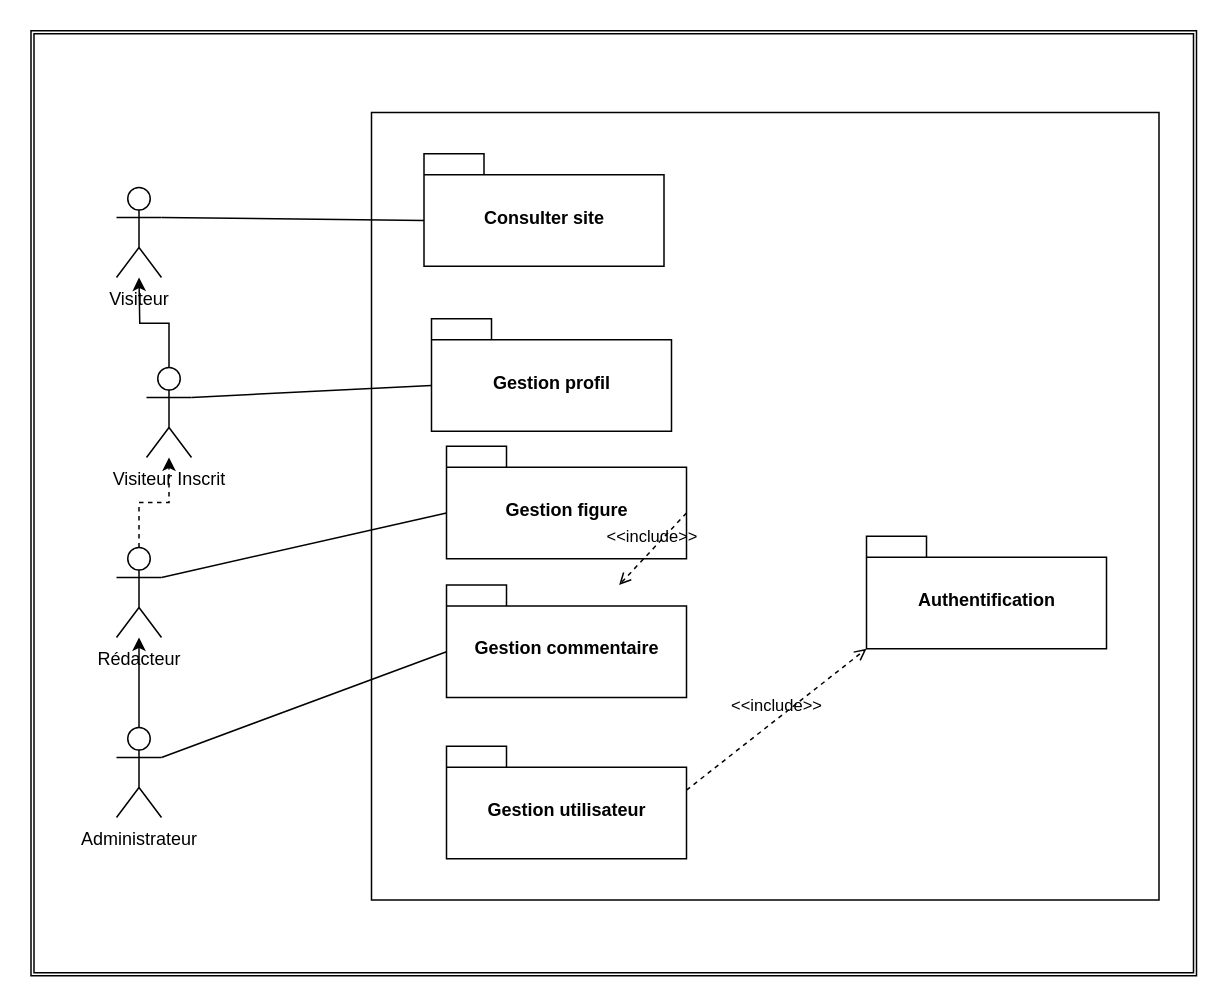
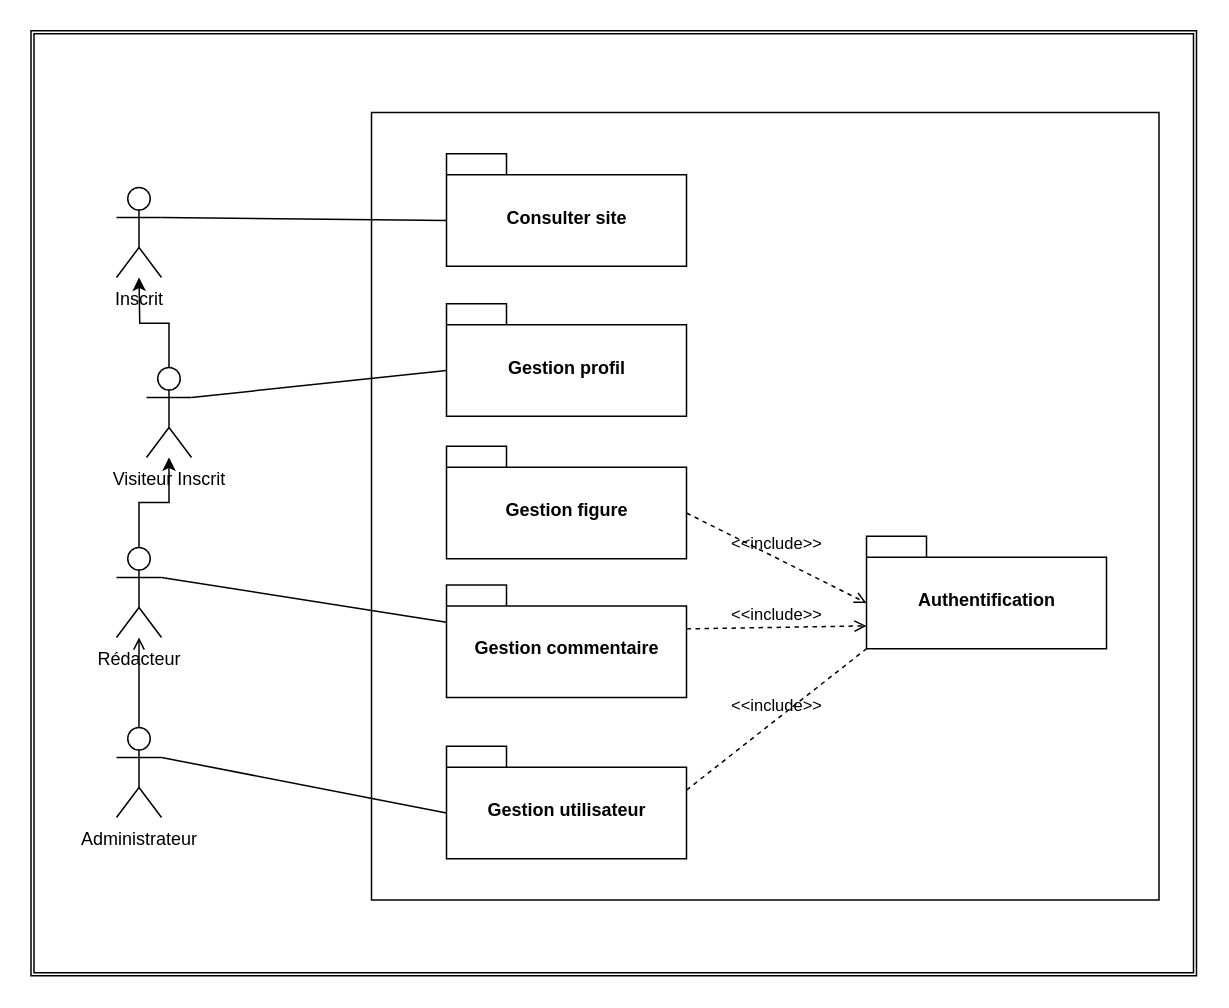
node "Consulter site": moved (544, 210) -> (566, 210)
node "Visiteur": label "Visiteur" -> "Inscrit"
node "Gestion profil": moved (551, 375) -> (566, 360)
edge "Rédacteur" -> "Visiteur Inscrit": style dashed -> solid
edge "Gestion figure" -- "Rédacteur": now "Gestion commentaire" -- "Rédacteur"
edge "Gestion figure" -> "Gestion commentaire": now "Gestion figure" -> "Authentification"
edge "Gestion commentaire" -> "Authentification": added, label "<<include>>"
edge "Administrateur" -> "Rédacteur": arrowhead classic -> open
edge "Gestion utilisateur" -> "Authentification": arrowhead open -> none
edge "Gestion commentaire" -- "Administrateur": removed
edge "Administrateur" -- "Gestion utilisateur": added
